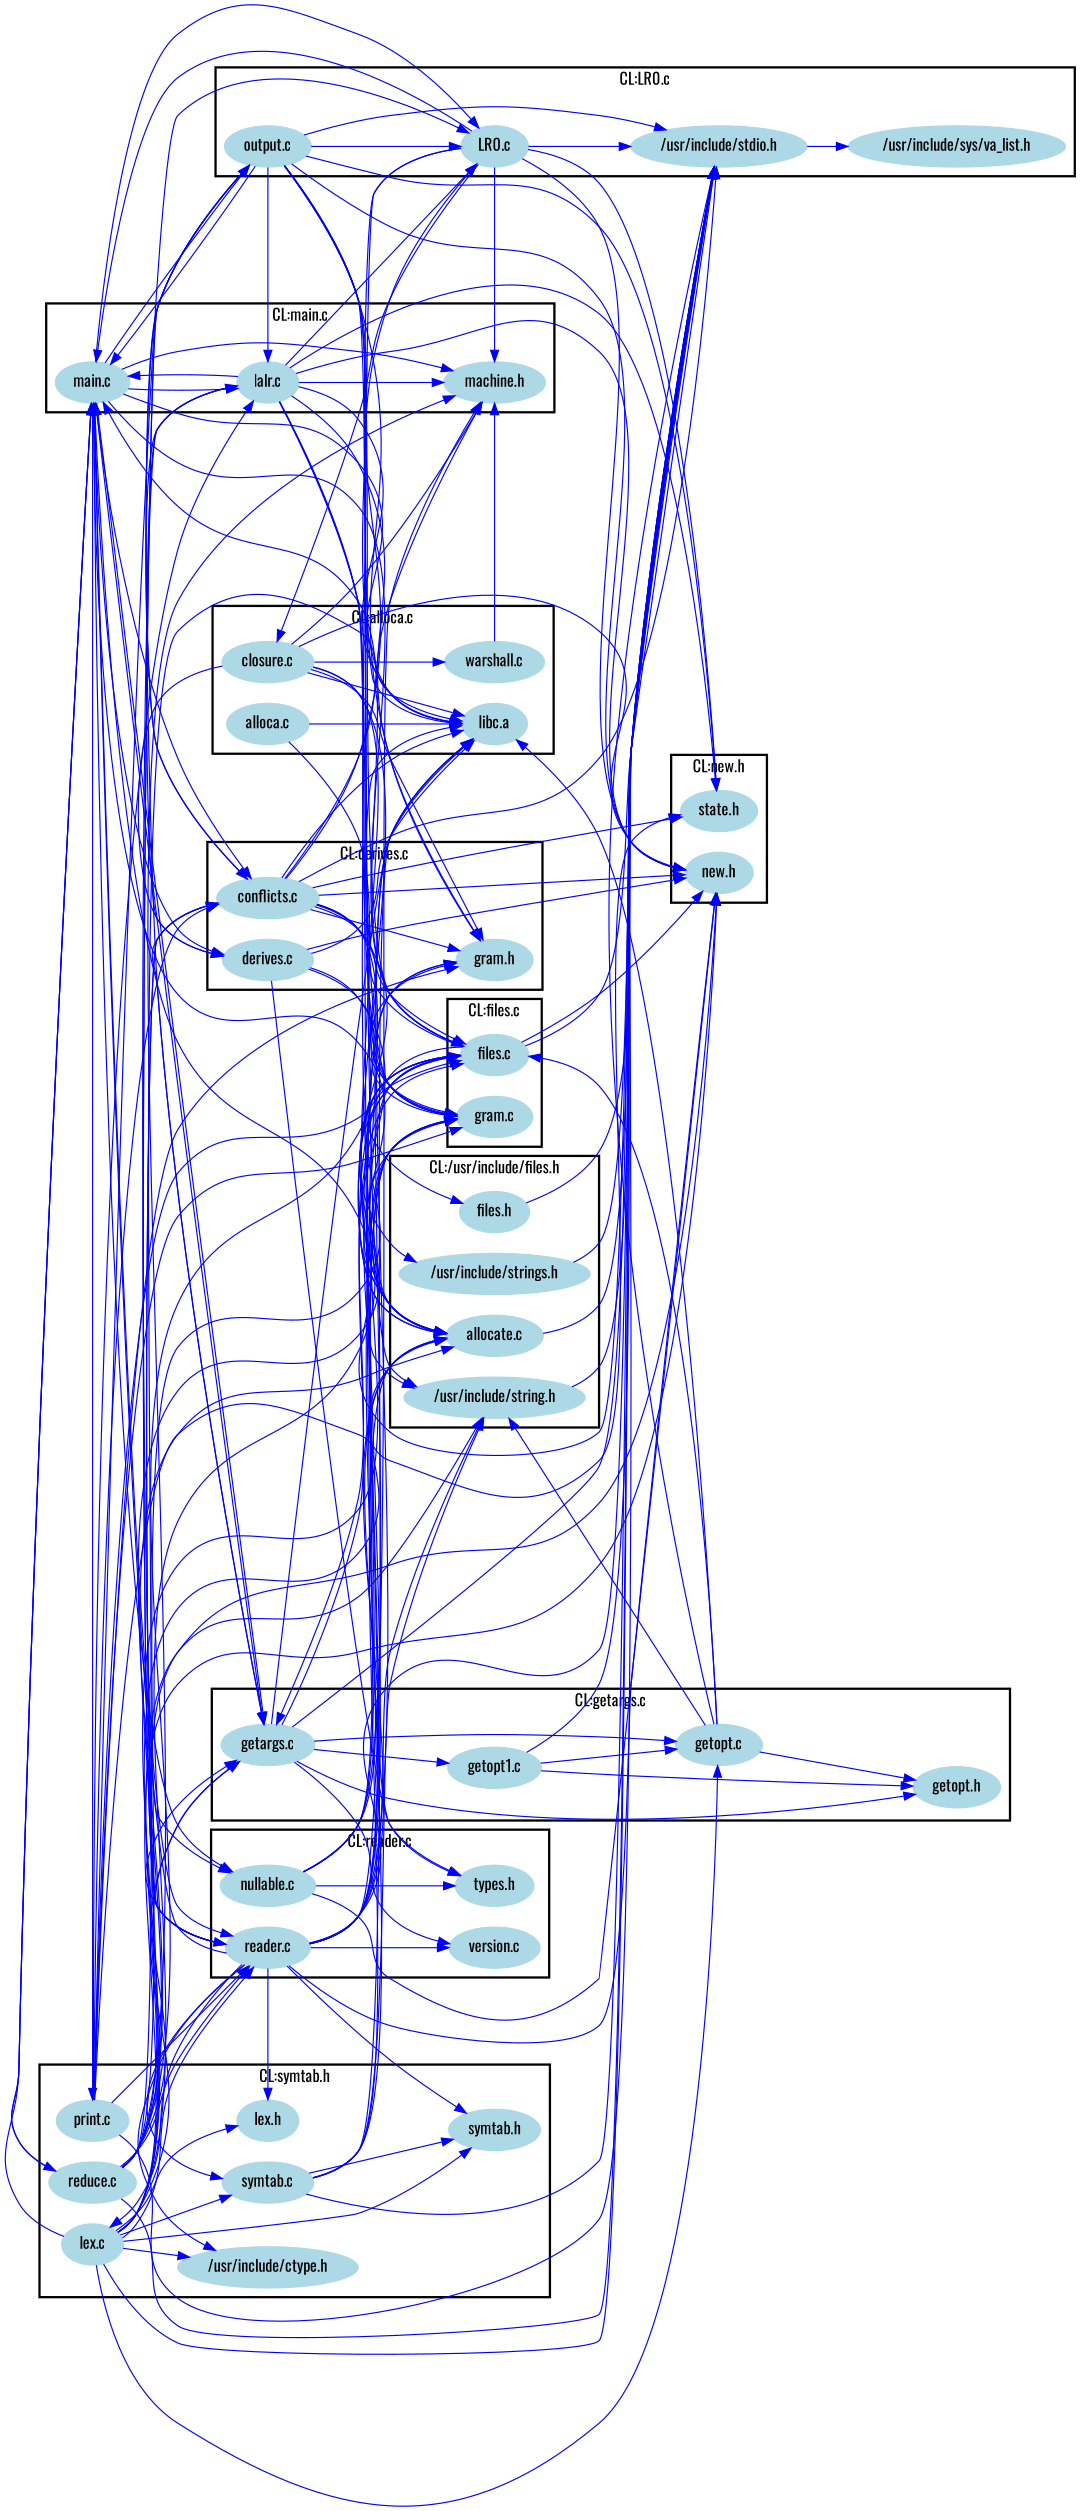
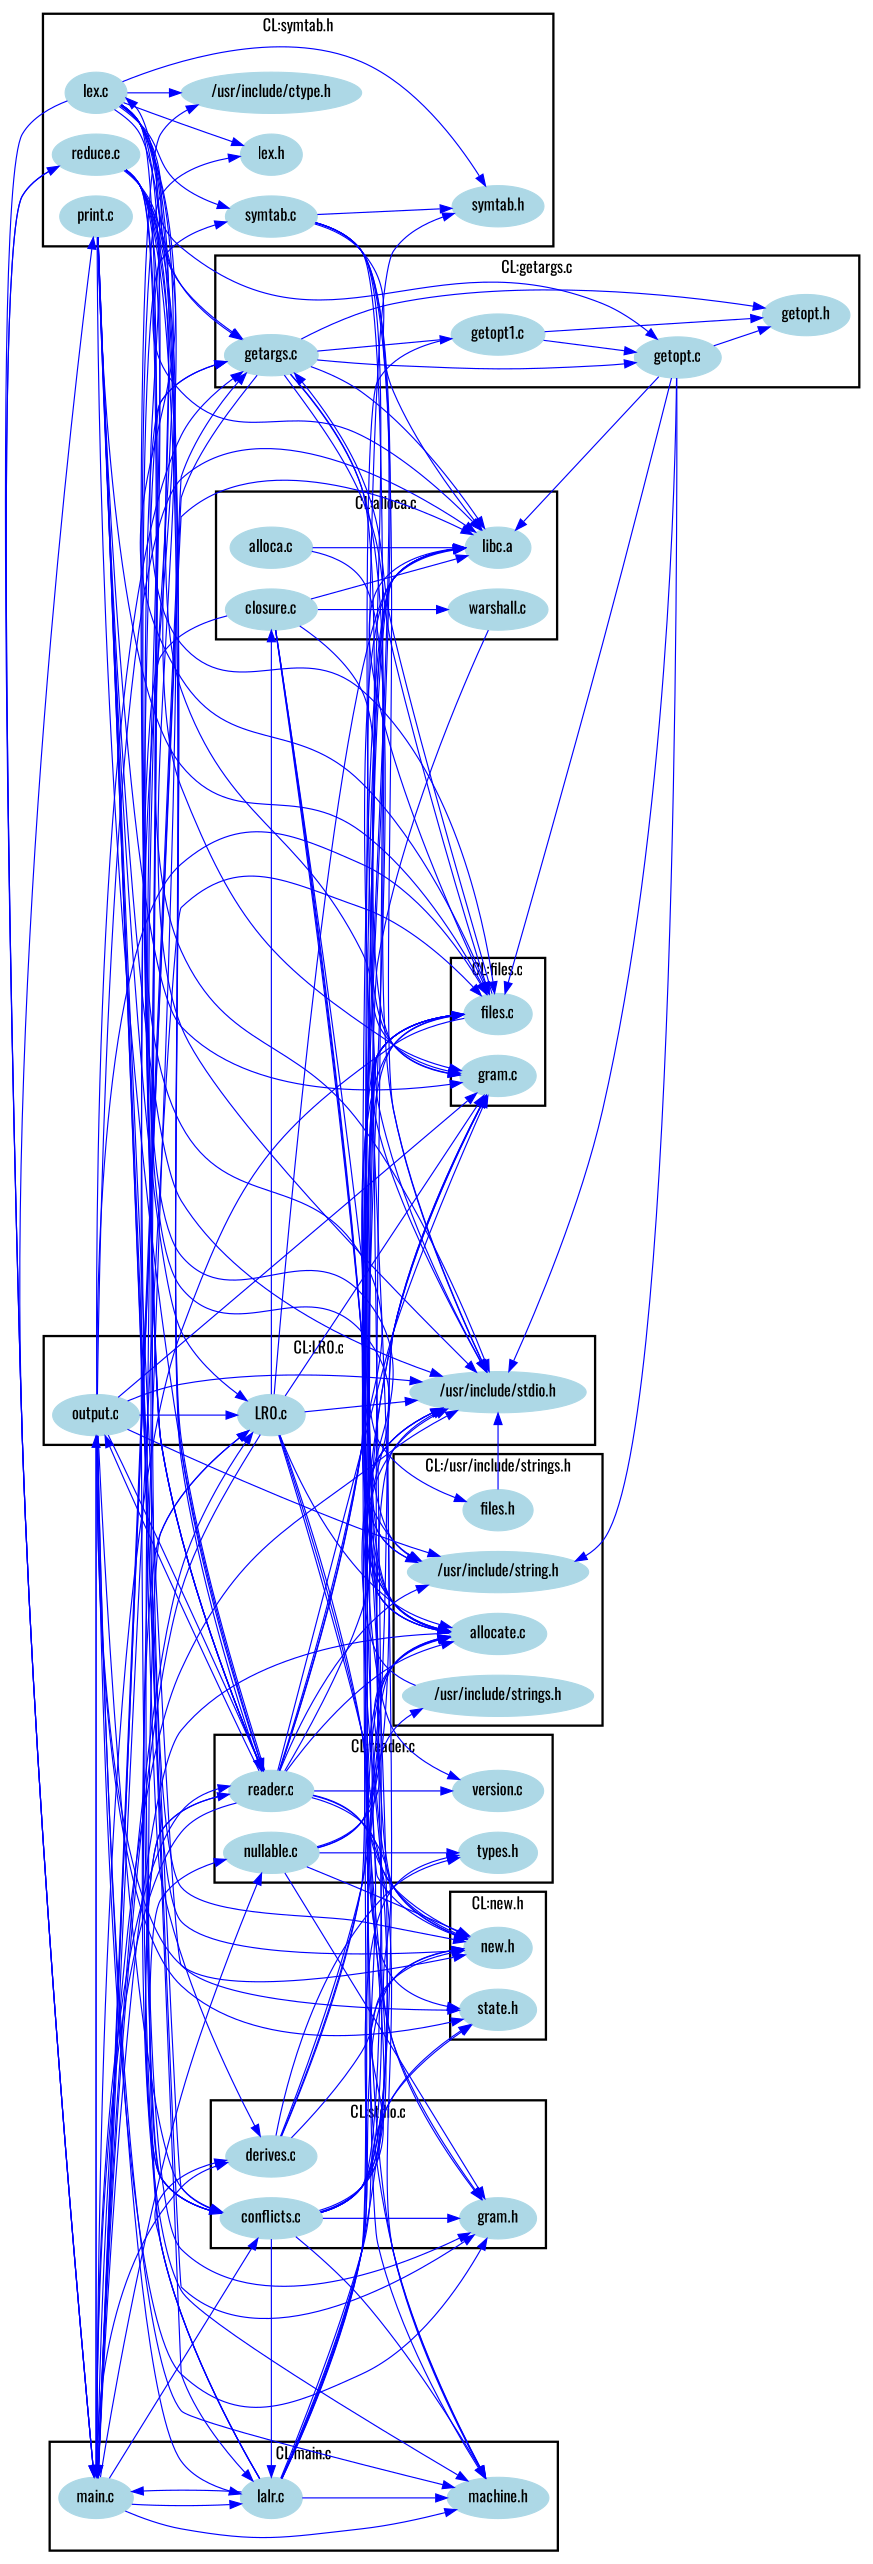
node "/usr/include/sys/va_list.h": removed
edge "lalr.c" -> "gram.h": removed
cluster "CL:derives.c": label "CL:derives.c" -> "CL:stdio.c"
edge "symtab.c" -> "new.h": added
cluster "CL:/usr/include/files.h": label "CL:/usr/include/files.h" -> "CL:/usr/include/strings.h"
edge "LR0.c" -> "allocate.c": added
edge "output.c" -> "machine.h": added
